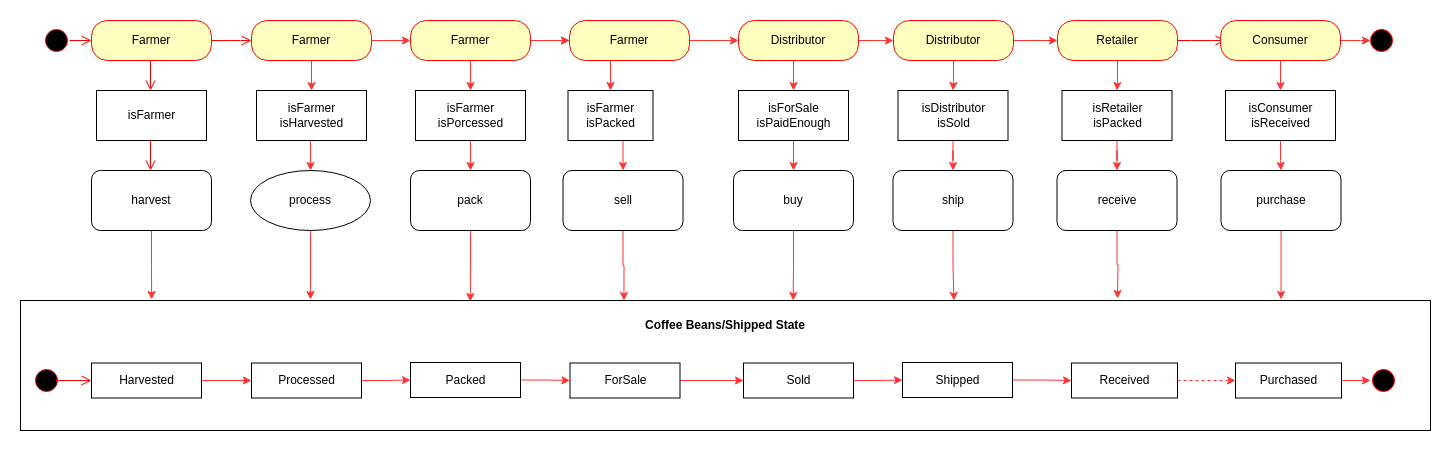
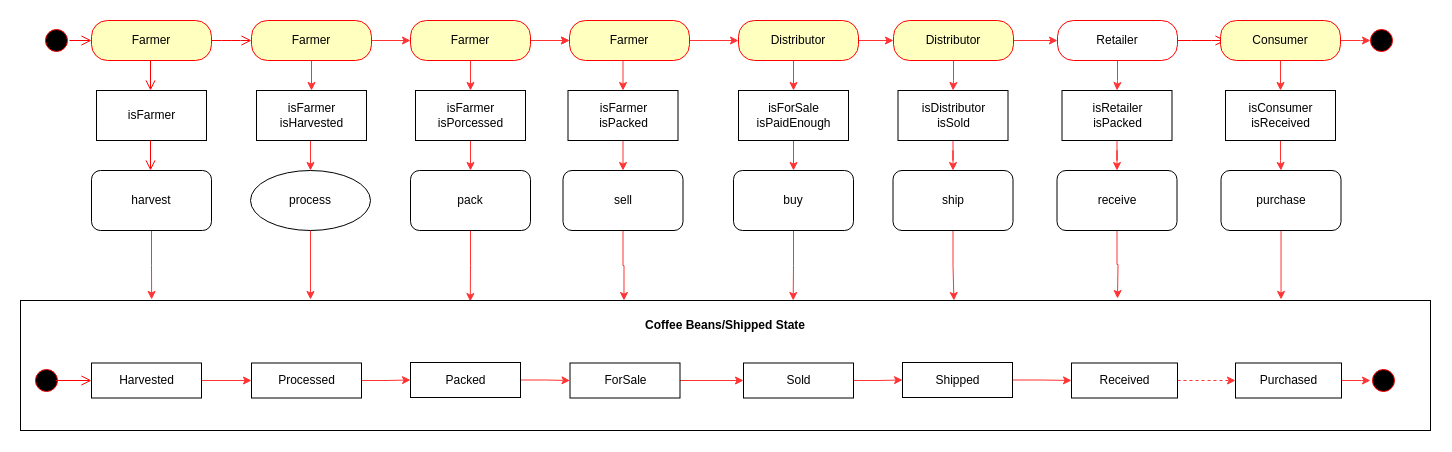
node "Retailer": fillcolor #ffffc0 -> #ffffff
node "isFarmer isPacked": size 85x50 -> 110x50
